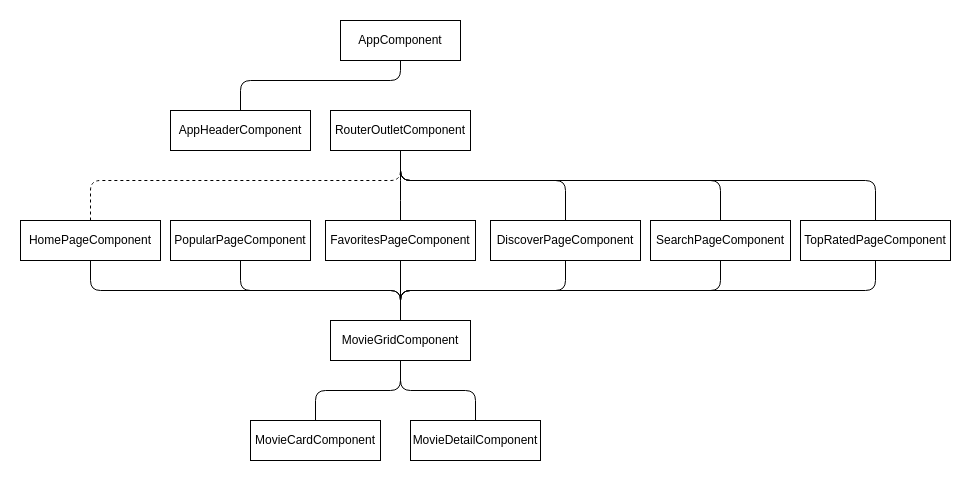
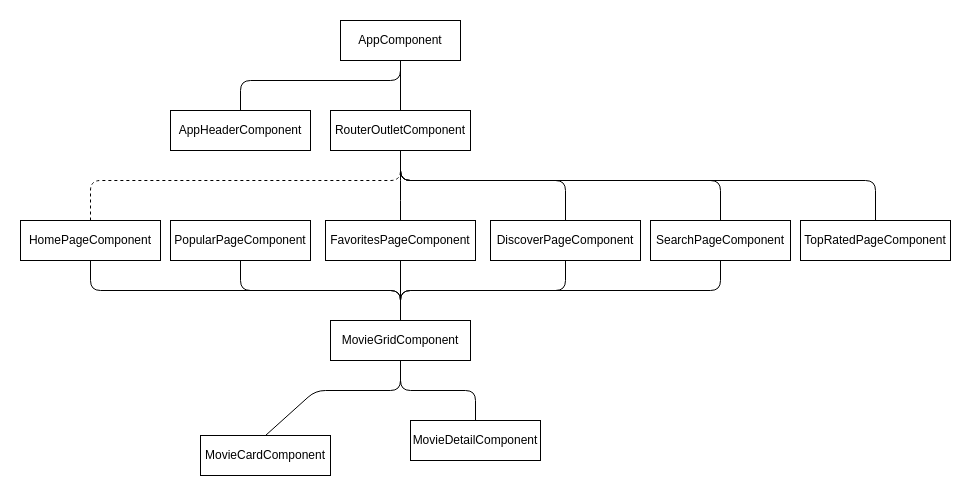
edge "AppComponent" -- "RouterOutletComponent": added
edge "TopRatedPageComponent" -- "MovieGridComponent": removed
node "MovieCardComponent": moved (316, 441) -> (266, 456)
